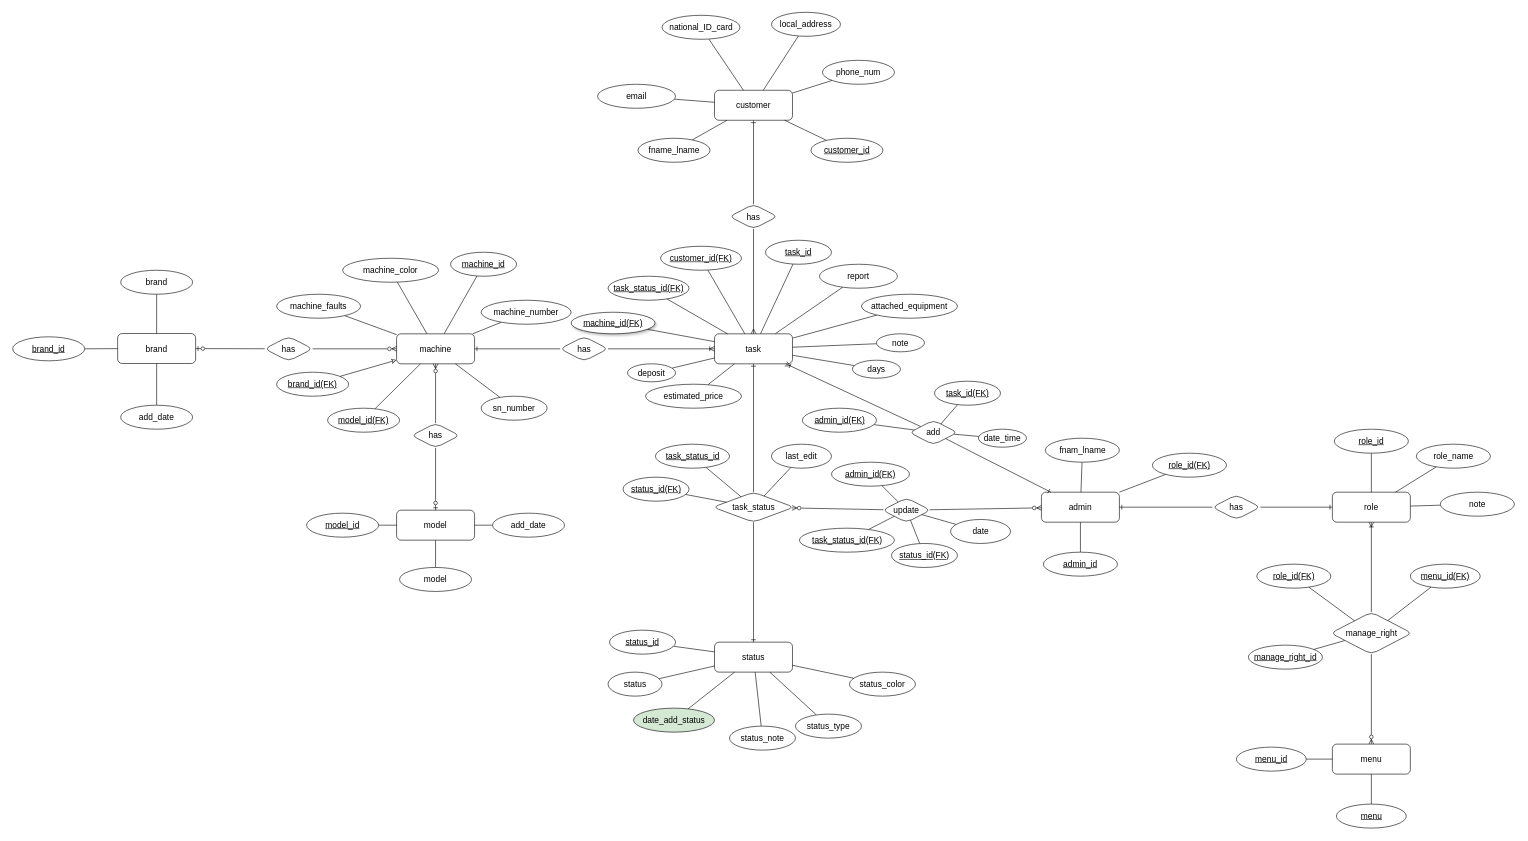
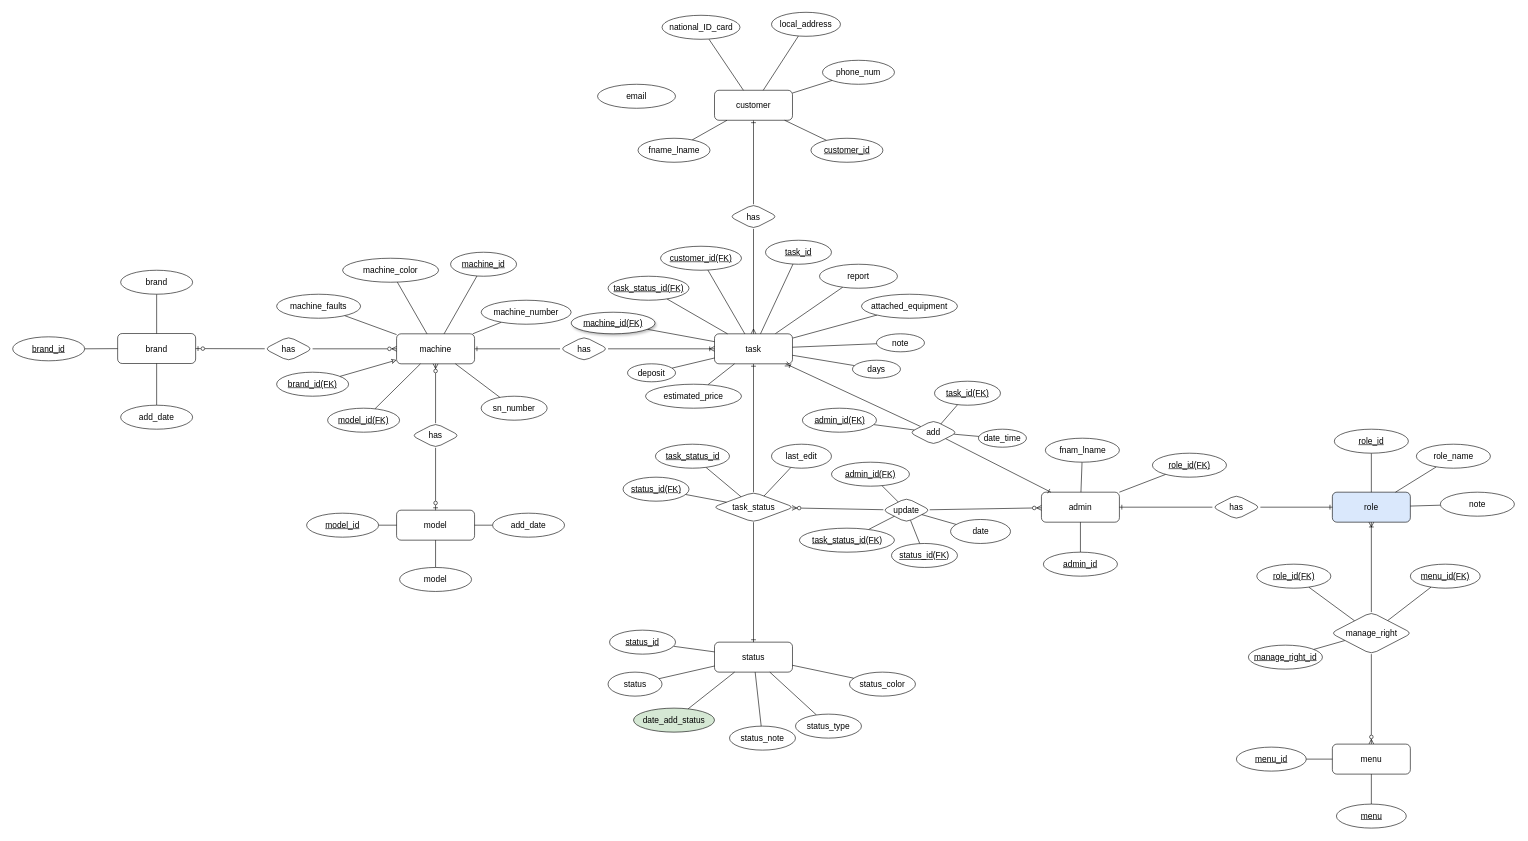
edge "email" -- "customer": removed
node "role": fillcolor #ffffff -> #dae8fc
